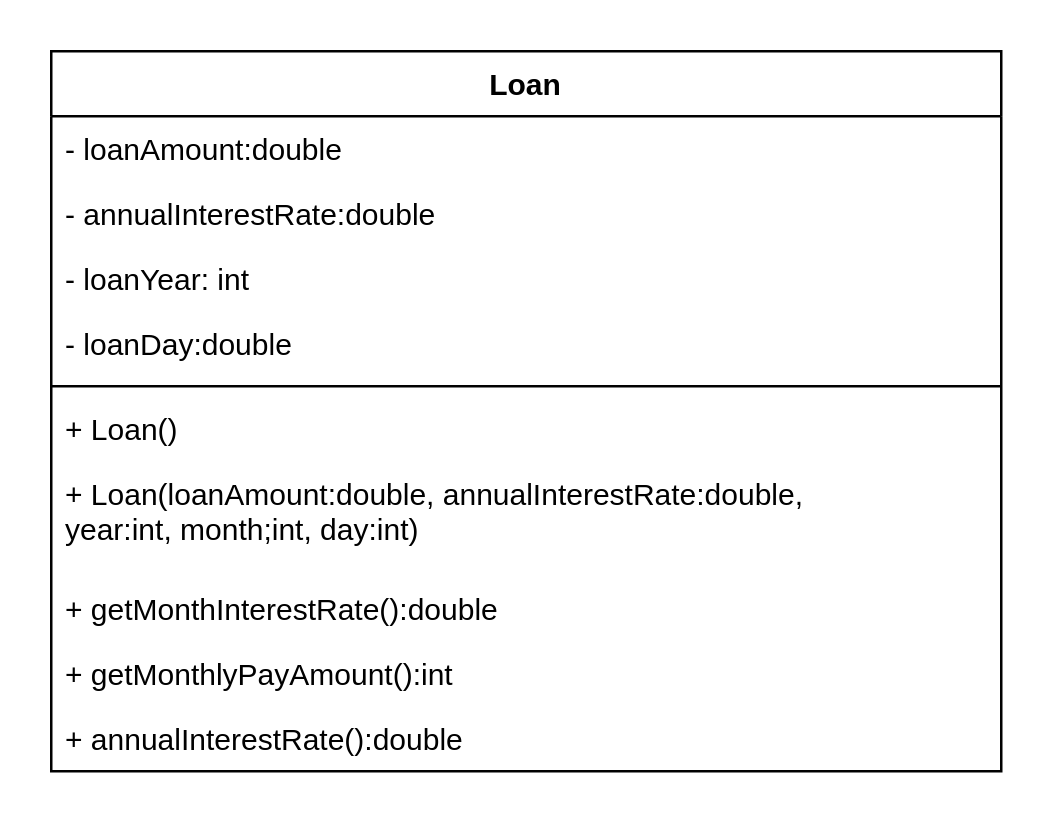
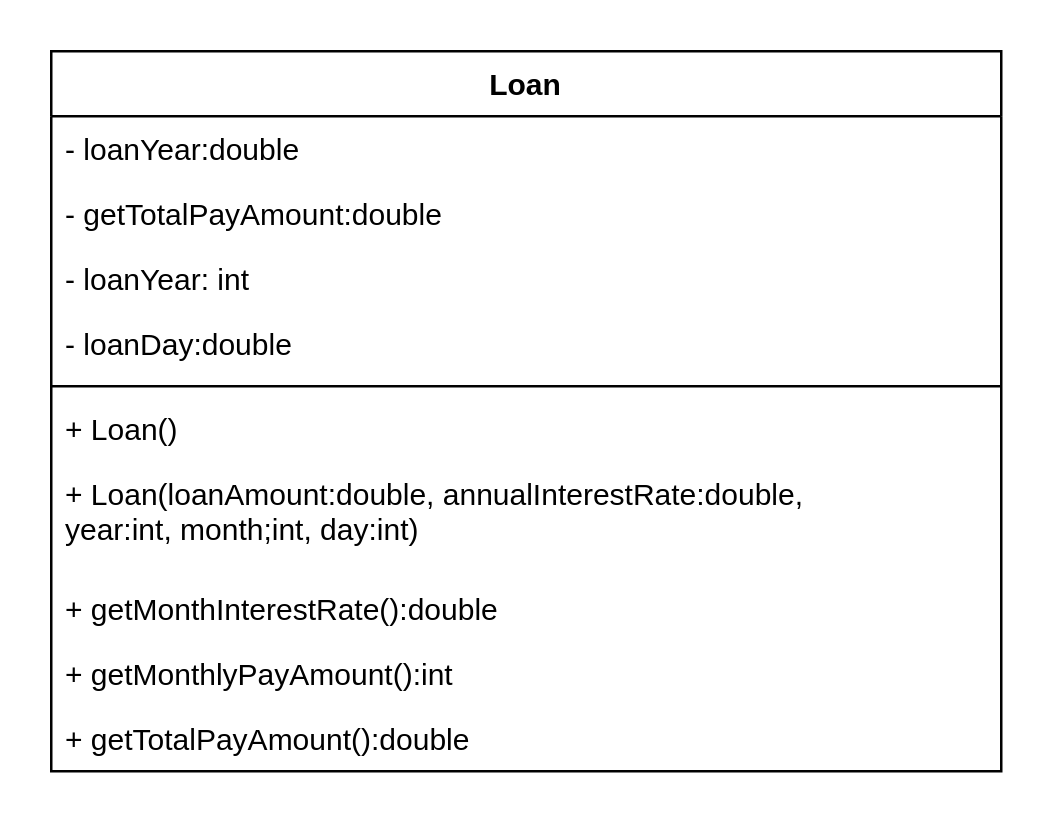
node "- loanAmount:double": label "- loanAmount:double" -> "- loanYear:double"
node "- annualInterestRate:double": label "- annualInterestRate:double" -> "- getTotalPayAmount:double"
node "+ annualInterestRate():double": label "+ annualInterestRate():double" -> "+ getTotalPayAmount():double"
